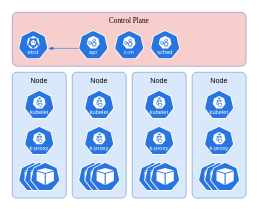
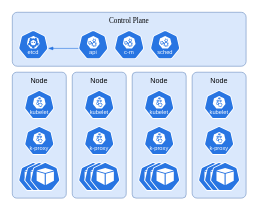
node "Control Plane": fillcolor #f8cecc -> #dae8fc
